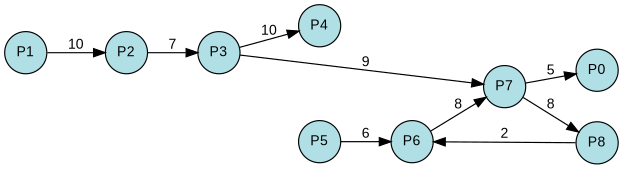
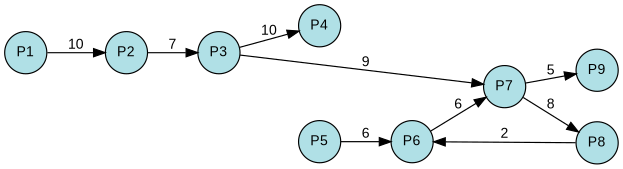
node "P0": label "P0" -> "P9"
edge "P6" -> "P7": label "8" -> "6"
